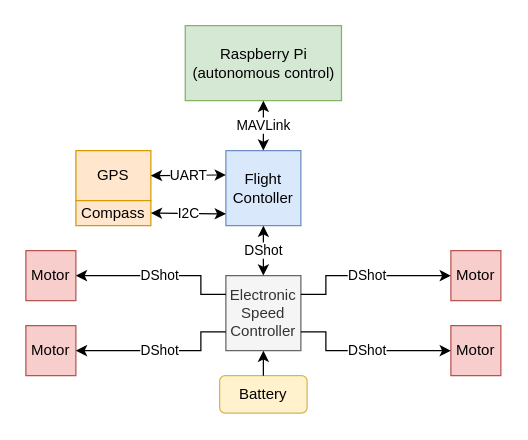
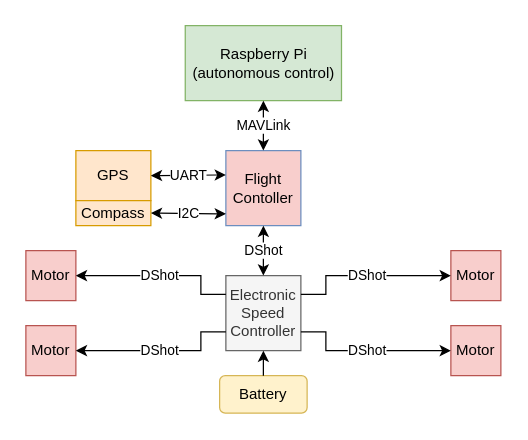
node "Flight Contoller": fillcolor #dae8fc -> #f8cecc
